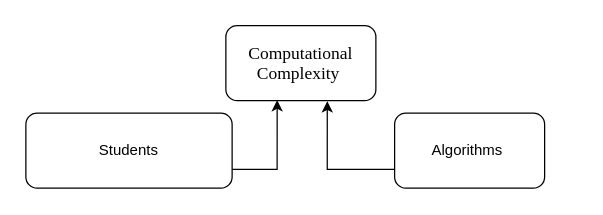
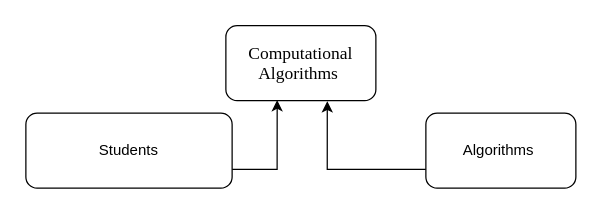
node "Computational Complexity": label "Computational Complexity" -> "Computational Algorithms"
node "Algorithms": moved (469, 151) -> (501, 151)
